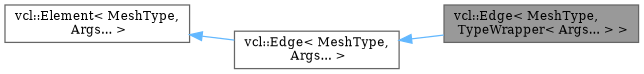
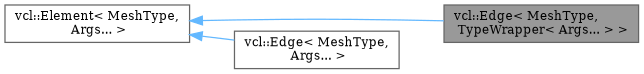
edge "vcl::Edge< MeshType, TypeWrapper< Args... > >" -> "vcl::Edge< MeshType, Args... >": now "vcl::Edge< MeshType, TypeWrapper< Args... > >" -> "vcl::Element< MeshType, Args... >"
